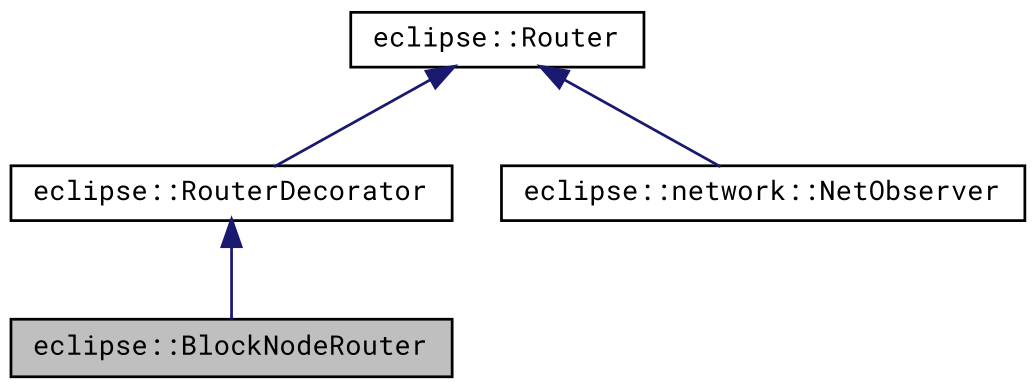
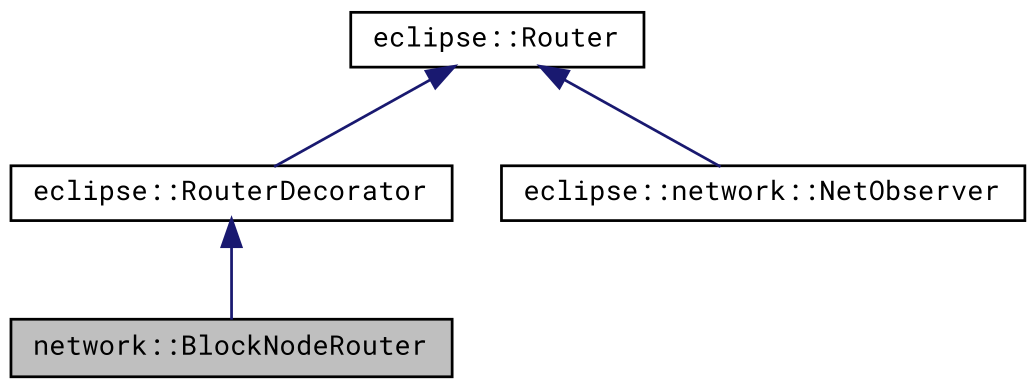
node "eclipse::BlockNodeRouter": label "eclipse::BlockNodeRouter" -> "network::BlockNodeRouter"
